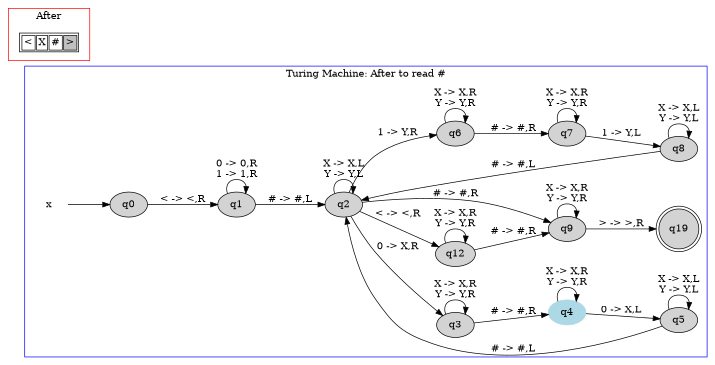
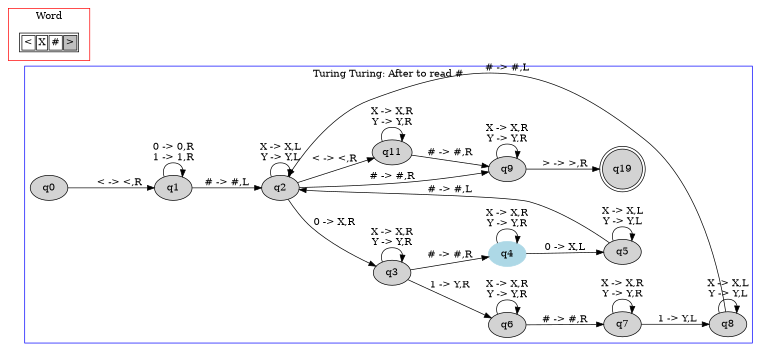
cluster "After": label "After" -> "Word"
cluster "Turing Machine: After to read #": label "Turing Machine: After to read #" -> "Turing Turing: After to read #"
edge "q2" -> "q6": now "q3" -> "q6"
node "x": removed
node "q12": label "q12" -> "q11"
